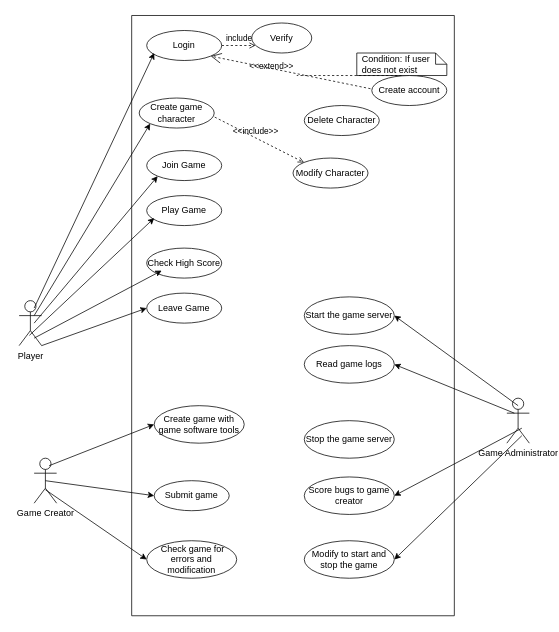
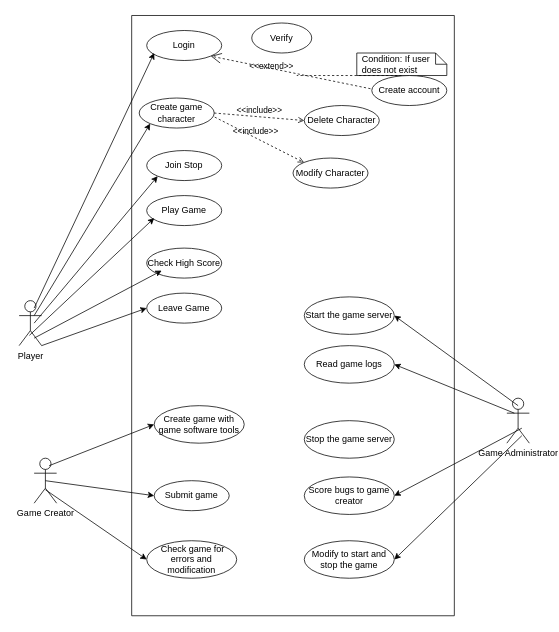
edge "Login" -> "Verify": removed, label "include"
edge "Create game character" -> "Delete Character": added, label "<<include>>"
node "Join Game": label "Join Game" -> "Join Stop"
